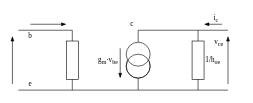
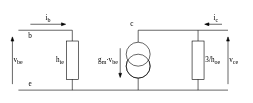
node "ib": added
node "vce": moved (219, 42) -> (234, 60)
node "vbe": added
node "hie": added
node "1/hoe": label "1/hoe" -> "3/hoe"
